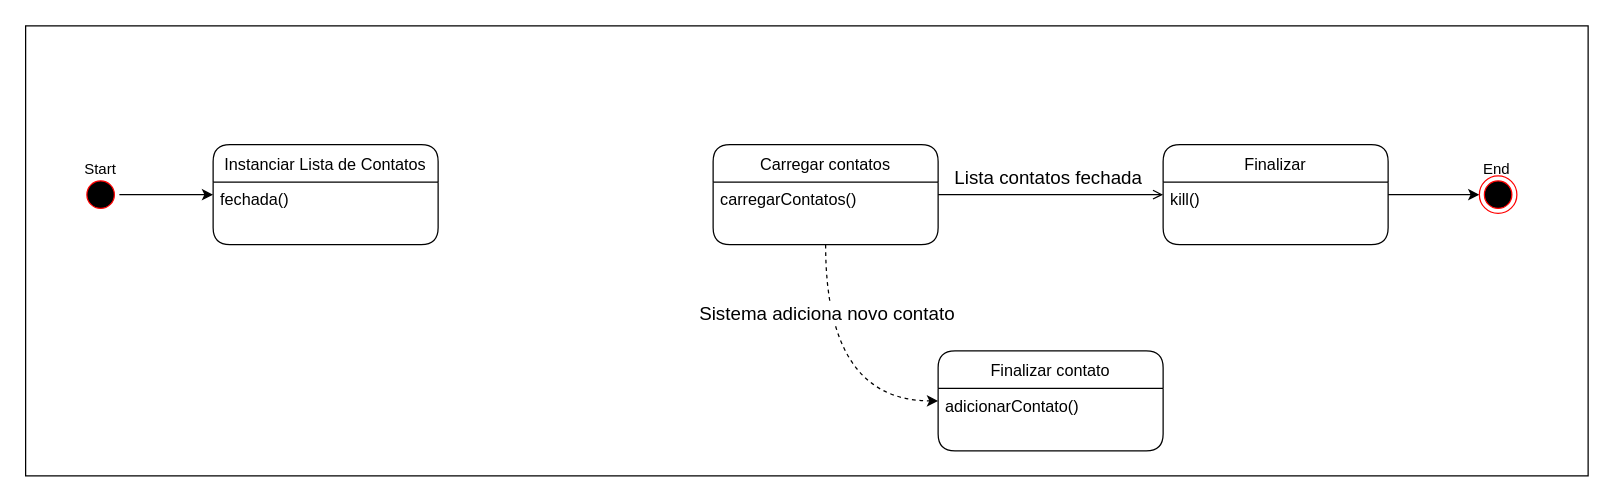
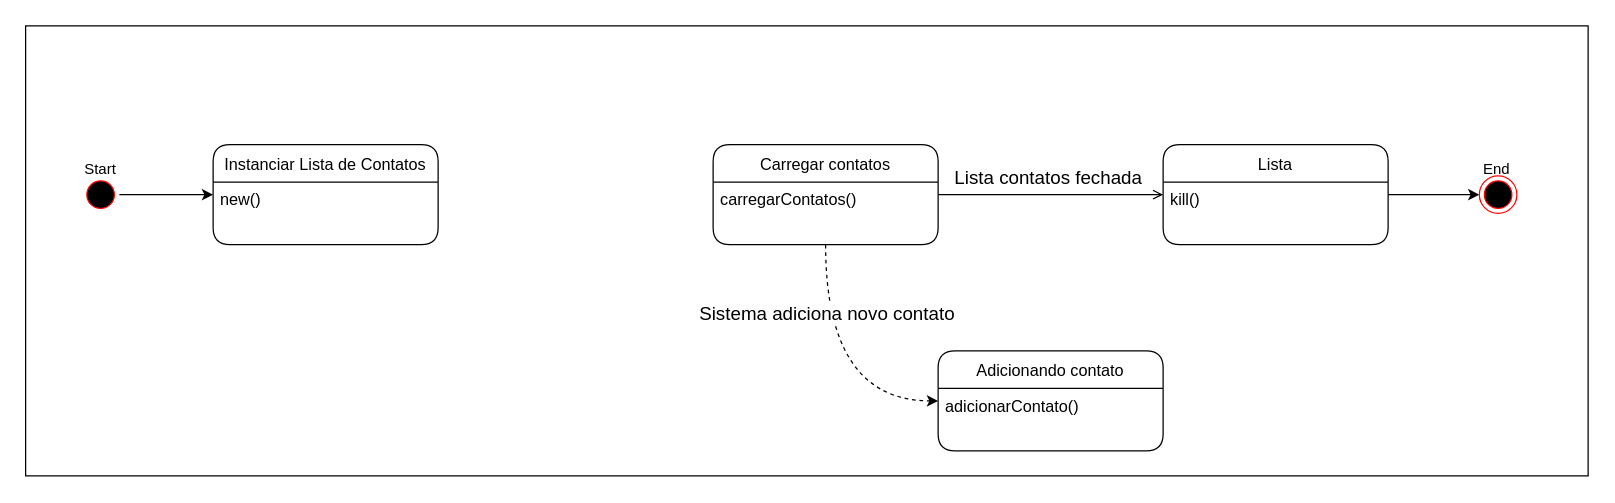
node "Finalizar": label "Finalizar" -> "Lista"
node "fechada()": label "fechada()" -> "new()"
node "Finalizar contato": label "Finalizar contato" -> "Adicionando contato"
